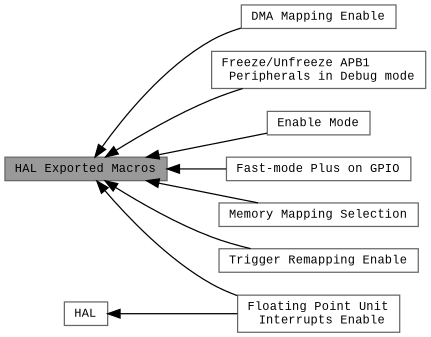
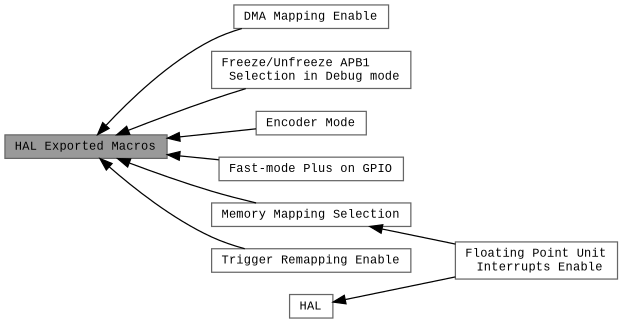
node "Freeze/Unfreeze APB1 Peripherals in Debug mode": label "Freeze/Unfreeze APB1 Peripherals in Debug mode" -> "Freeze/Unfreeze APB1 Selection in Debug mode"
node "Enable Mode": label "Enable Mode" -> "Encoder Mode"
edge "Floating Point Unit Interrupts Enable" -> "HAL Exported Macros": now "Floating Point Unit Interrupts Enable" -> "Memory Mapping Selection"
